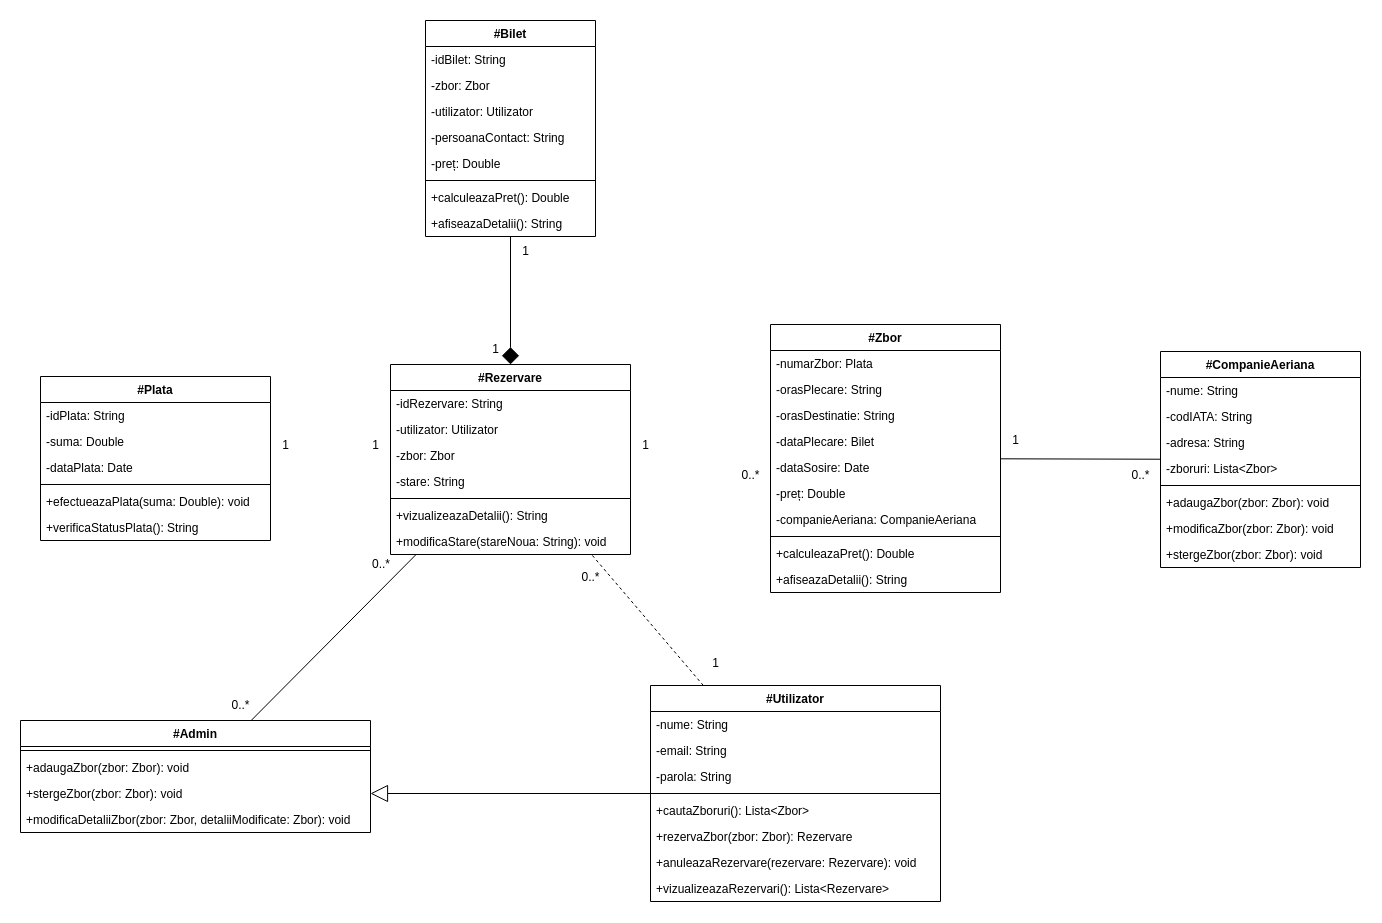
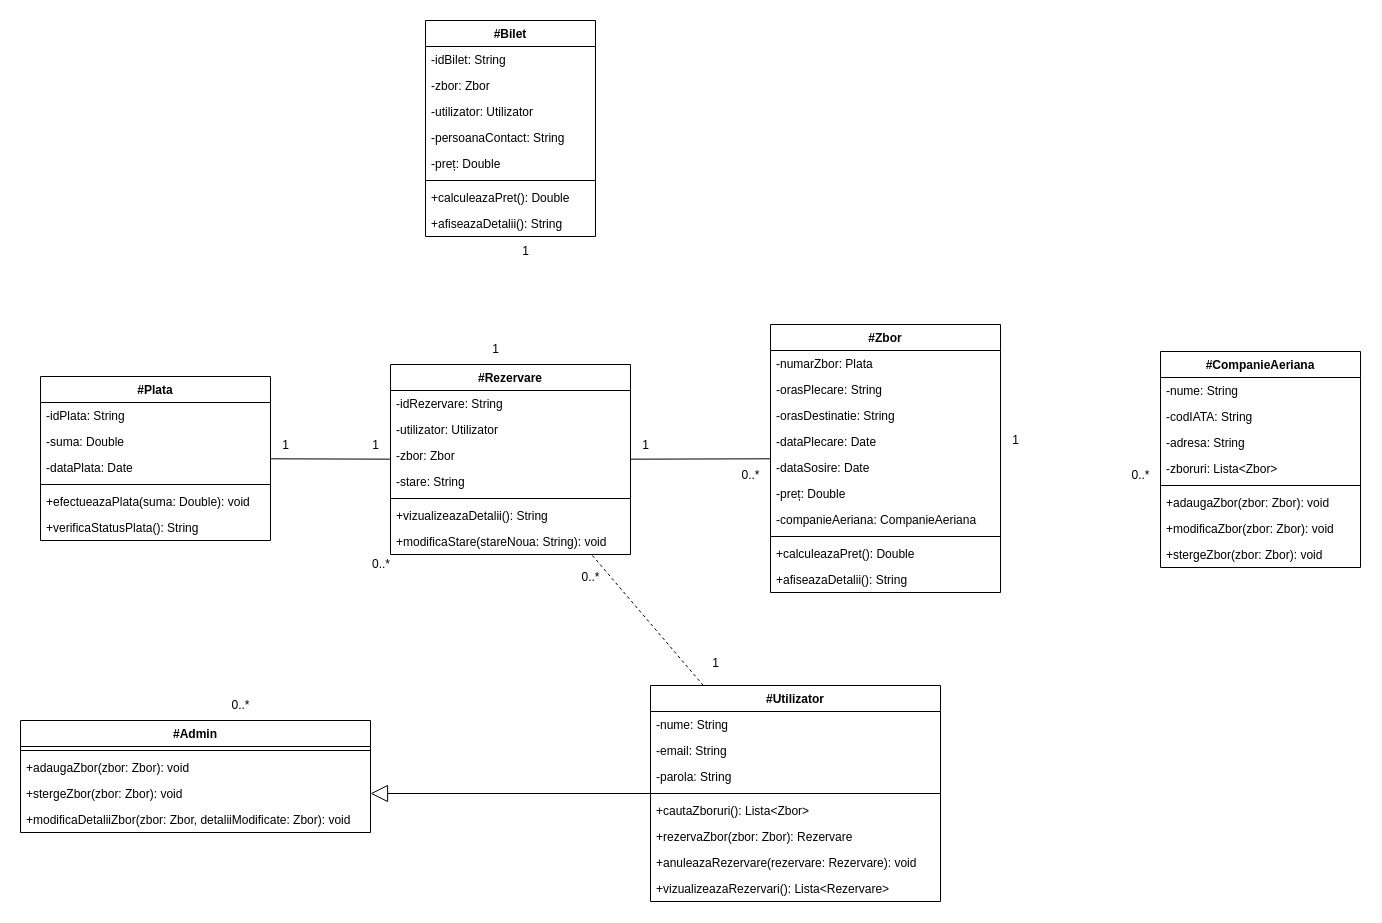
edge "#Bilet" -> "#Rezervare": removed
node "-dataPlecare: Bilet": label "-dataPlecare: Bilet" -> "-dataPlecare: Date"
edge "#Plata" -- "#Rezervare": added
edge "#Zbor" -- "#Rezervare": added
edge "#Zbor" -- "#CompanieAeriana": removed
edge "#Rezervare" -- "#Admin": removed
